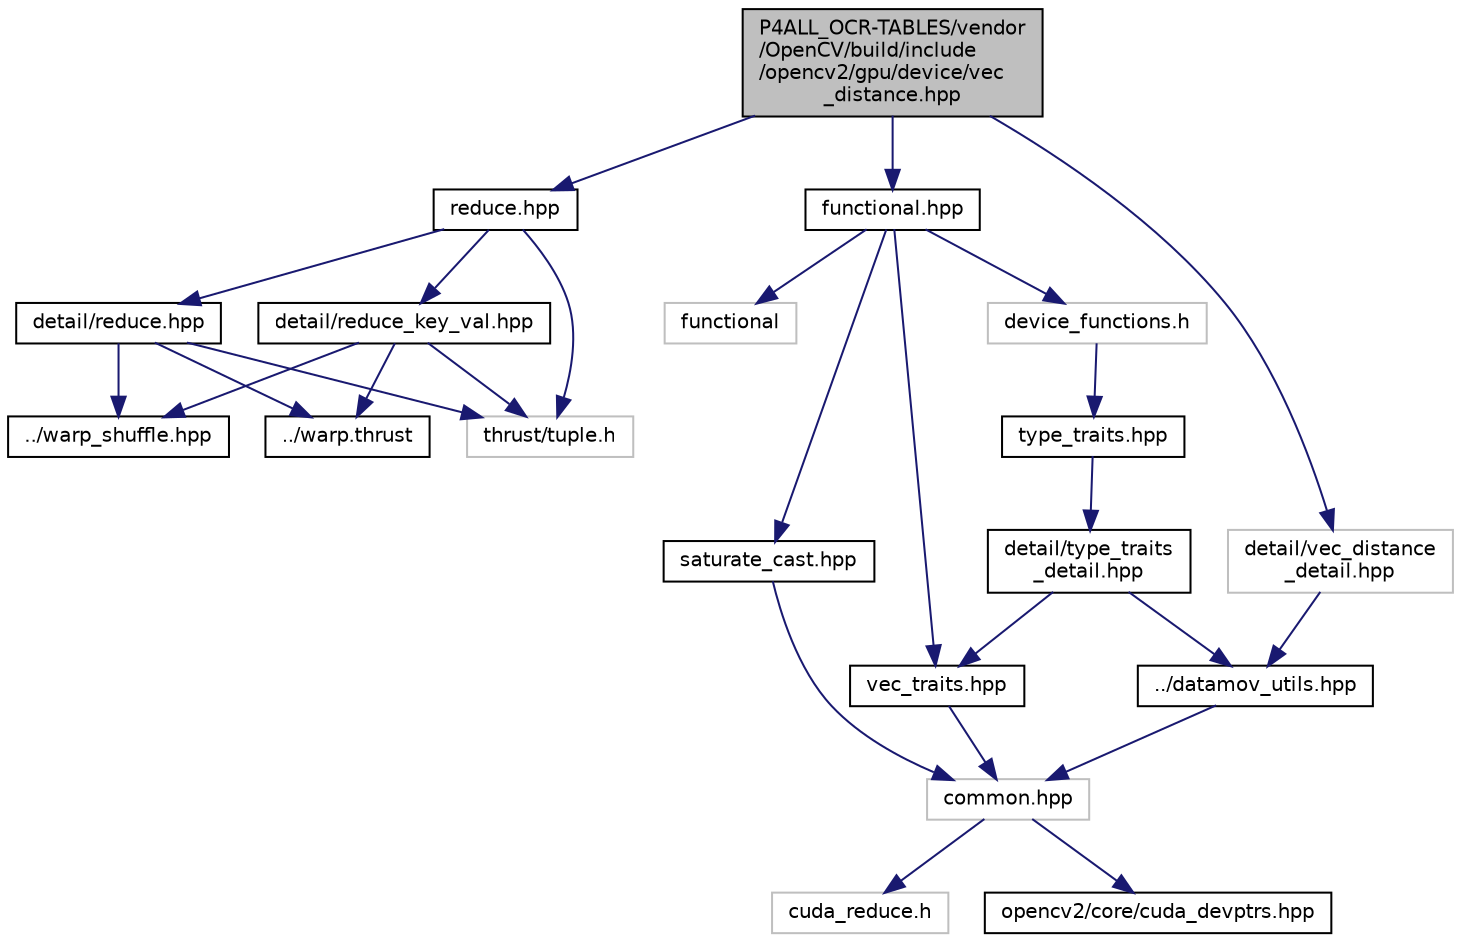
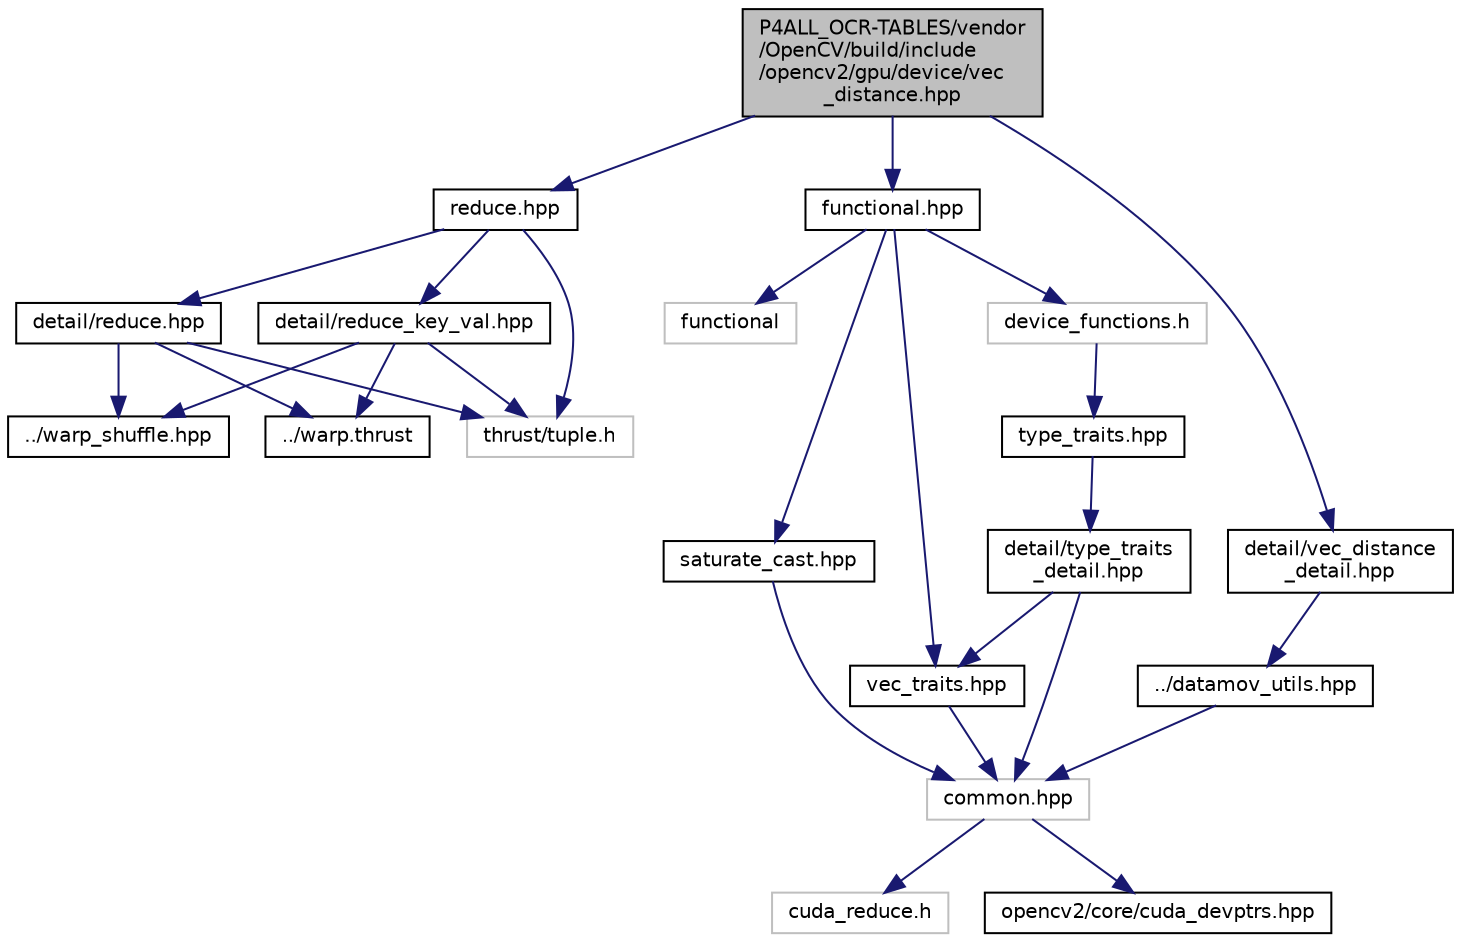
node "detail/vec_distance _detail.hpp": color grey75 -> black
edge "detail/type_traits _detail.hpp" -> "../datamov_utils.hpp": now "detail/type_traits _detail.hpp" -> "common.hpp"
